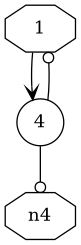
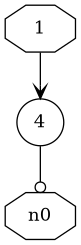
edge "4" -> "1": removed
node "n4": label "n4" -> "n0"
